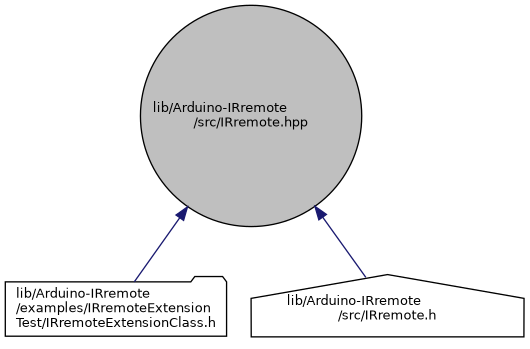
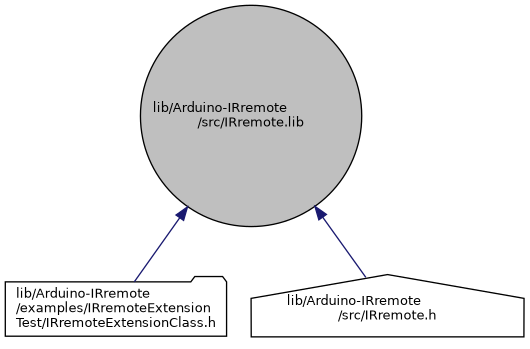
node "lib/Arduino-IRremote /src/IRremote.hpp": label "lib/Arduino-IRremote /src/IRremote.hpp" -> "lib/Arduino-IRremote /src/IRremote.lib"
